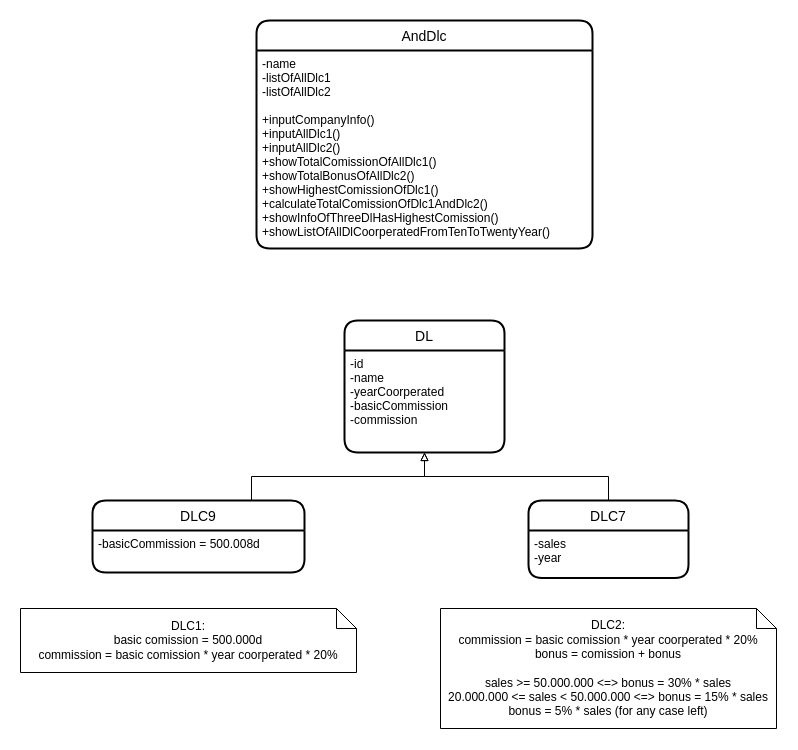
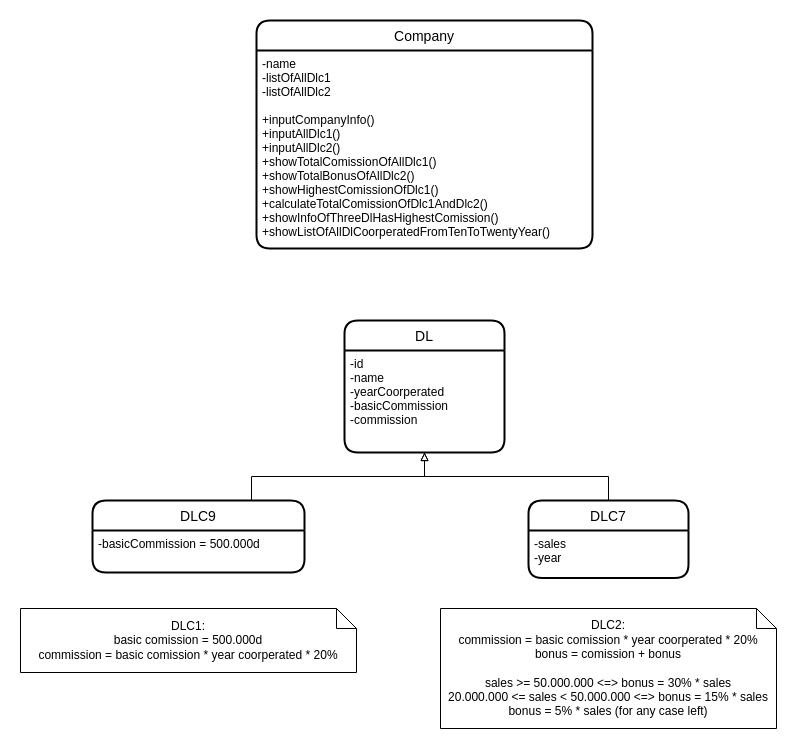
node "AndDlc": label "AndDlc" -> "Company"
node "-basicCommission = 500.008d": label "-basicCommission = 500.008d" -> "-basicCommission = 500.000d"
